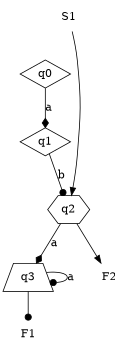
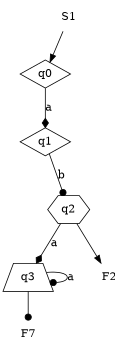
edge "S1" -> "q2": now "S1" -> "q0"
node "F1": label "F1" -> "F7"
